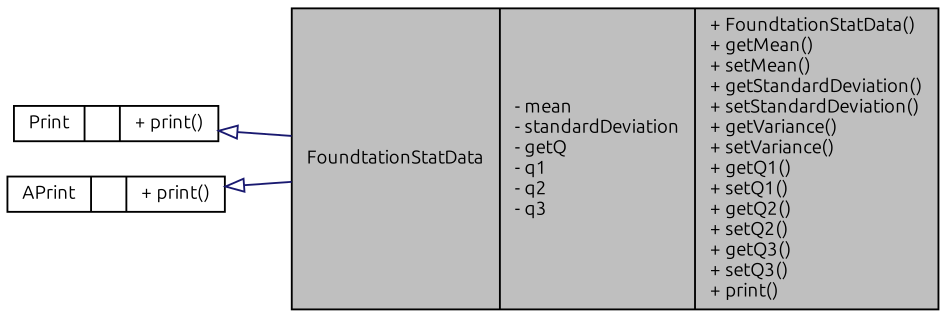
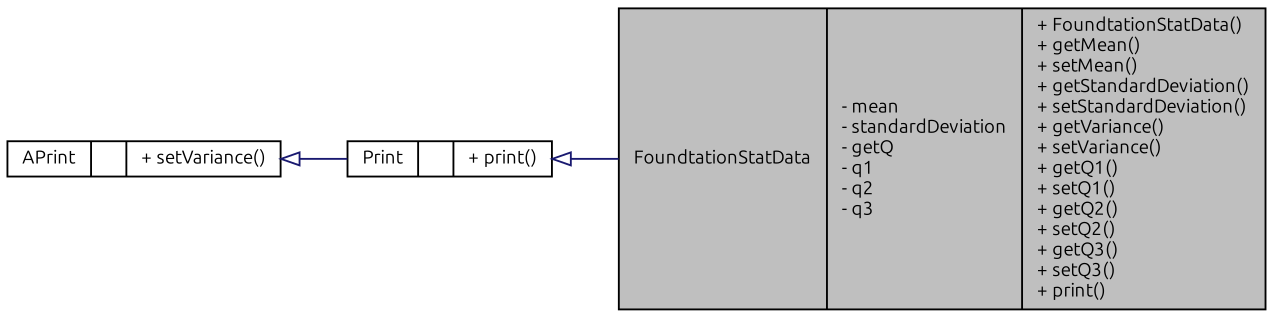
edge "FoundtationStatData" -> "APrint": now "Print" -> "APrint"
node "APrint": text "+ print()" -> "+ setVariance()"
